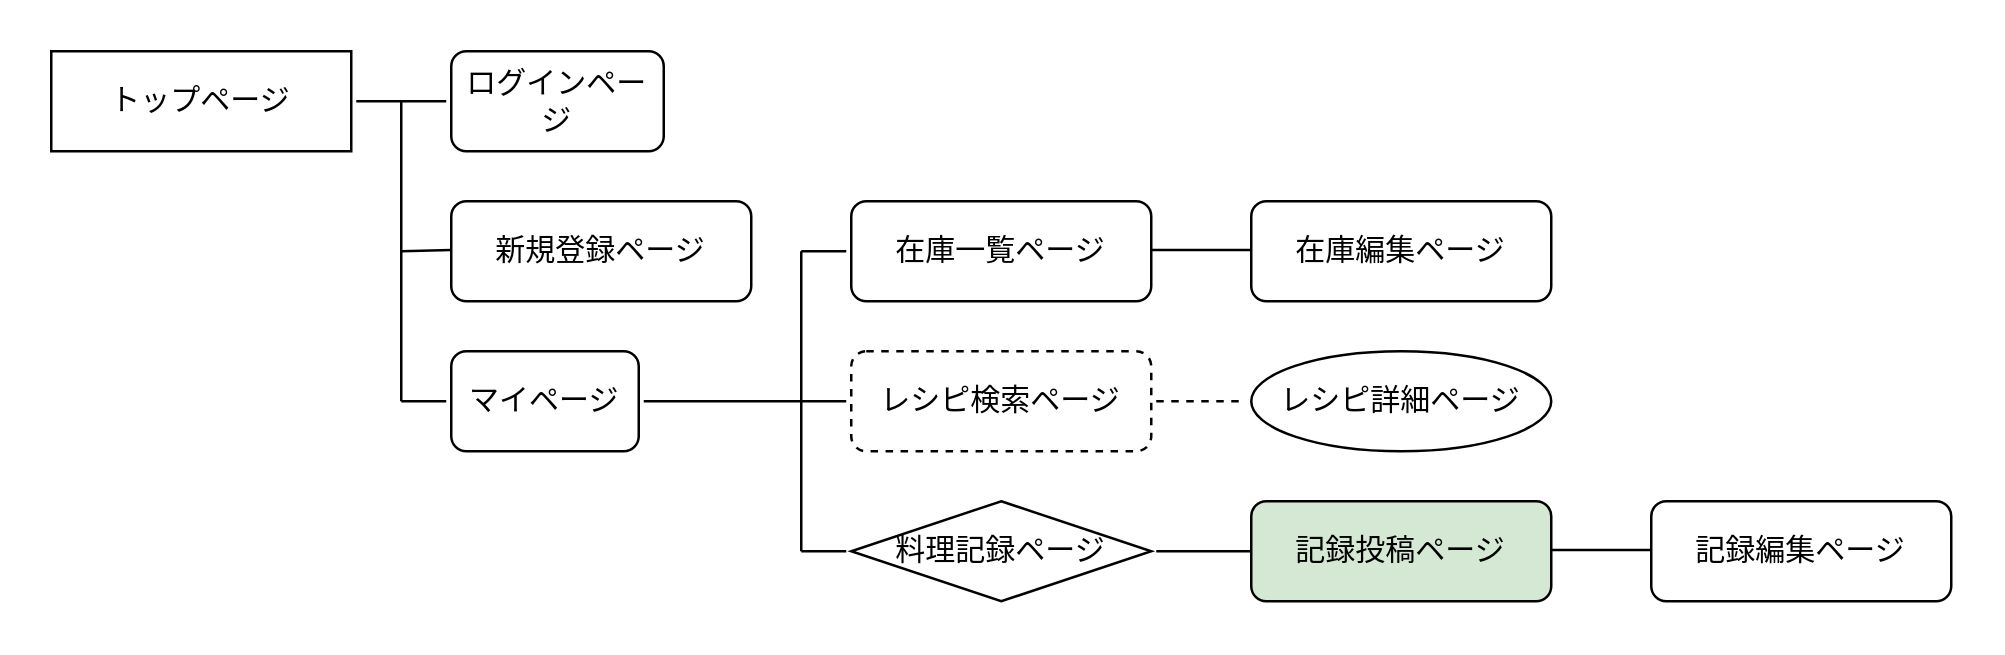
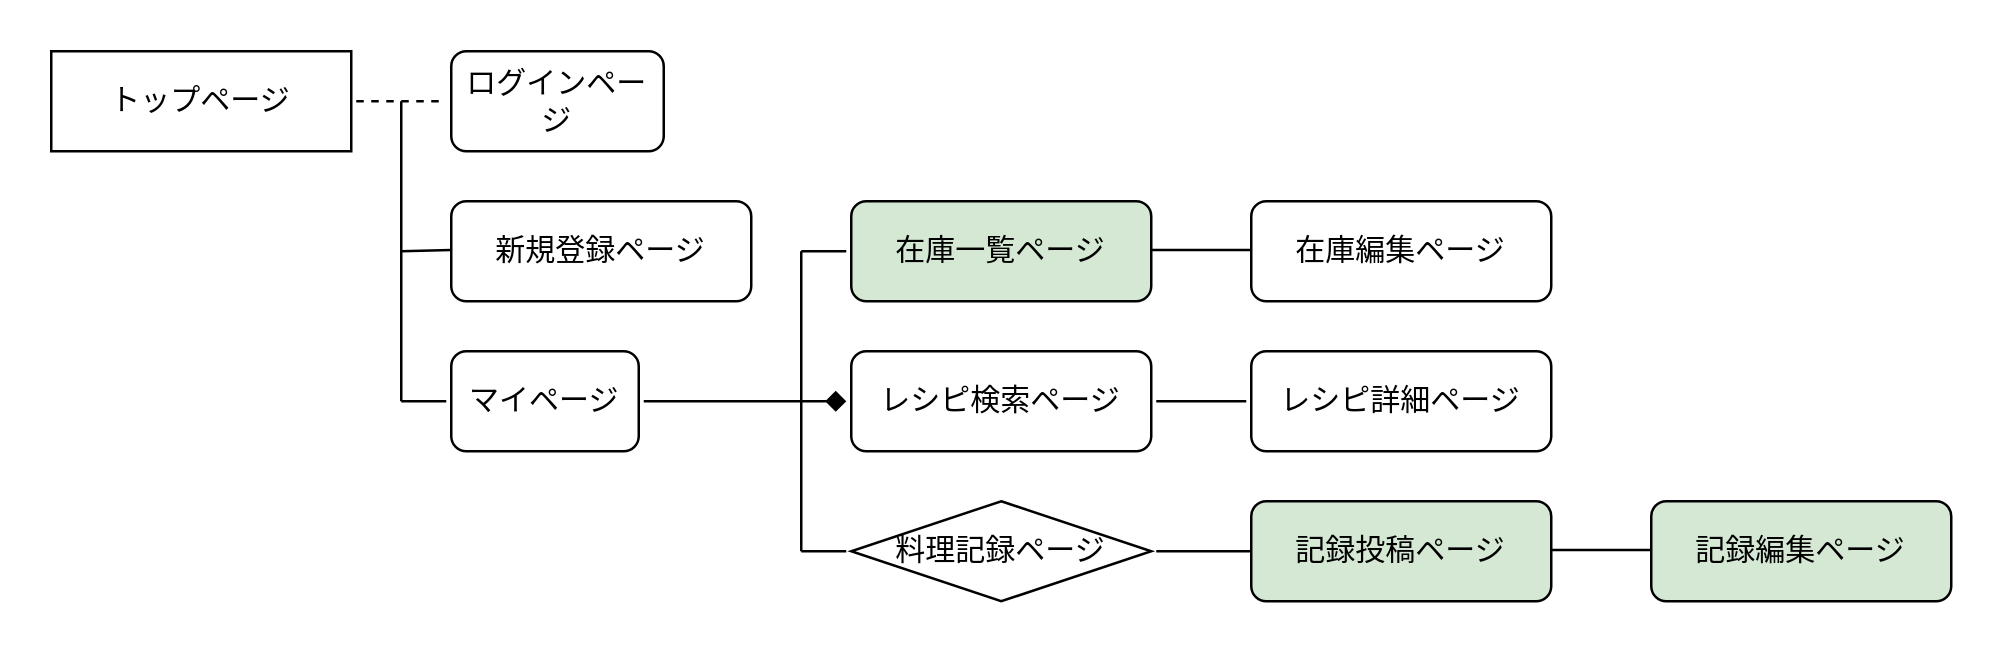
edge "トップページ" -- "ログインページ": style solid -> dashed
node "在庫一覧ページ": fillcolor #ffffff -> #d5e8d4
edge "マイページ" -- "レシピ検索ページ": arrowhead none -> diamond
node "レシピ検索ページ": style dashed -> solid
edge "レシピ検索ページ" -- "レシピ詳細ページ": style dashed -> solid
node "レシピ詳細ページ": shape ellipse -> rounded rectangle
node "記録編集ページ": fillcolor #ffffff -> #d5e8d4
